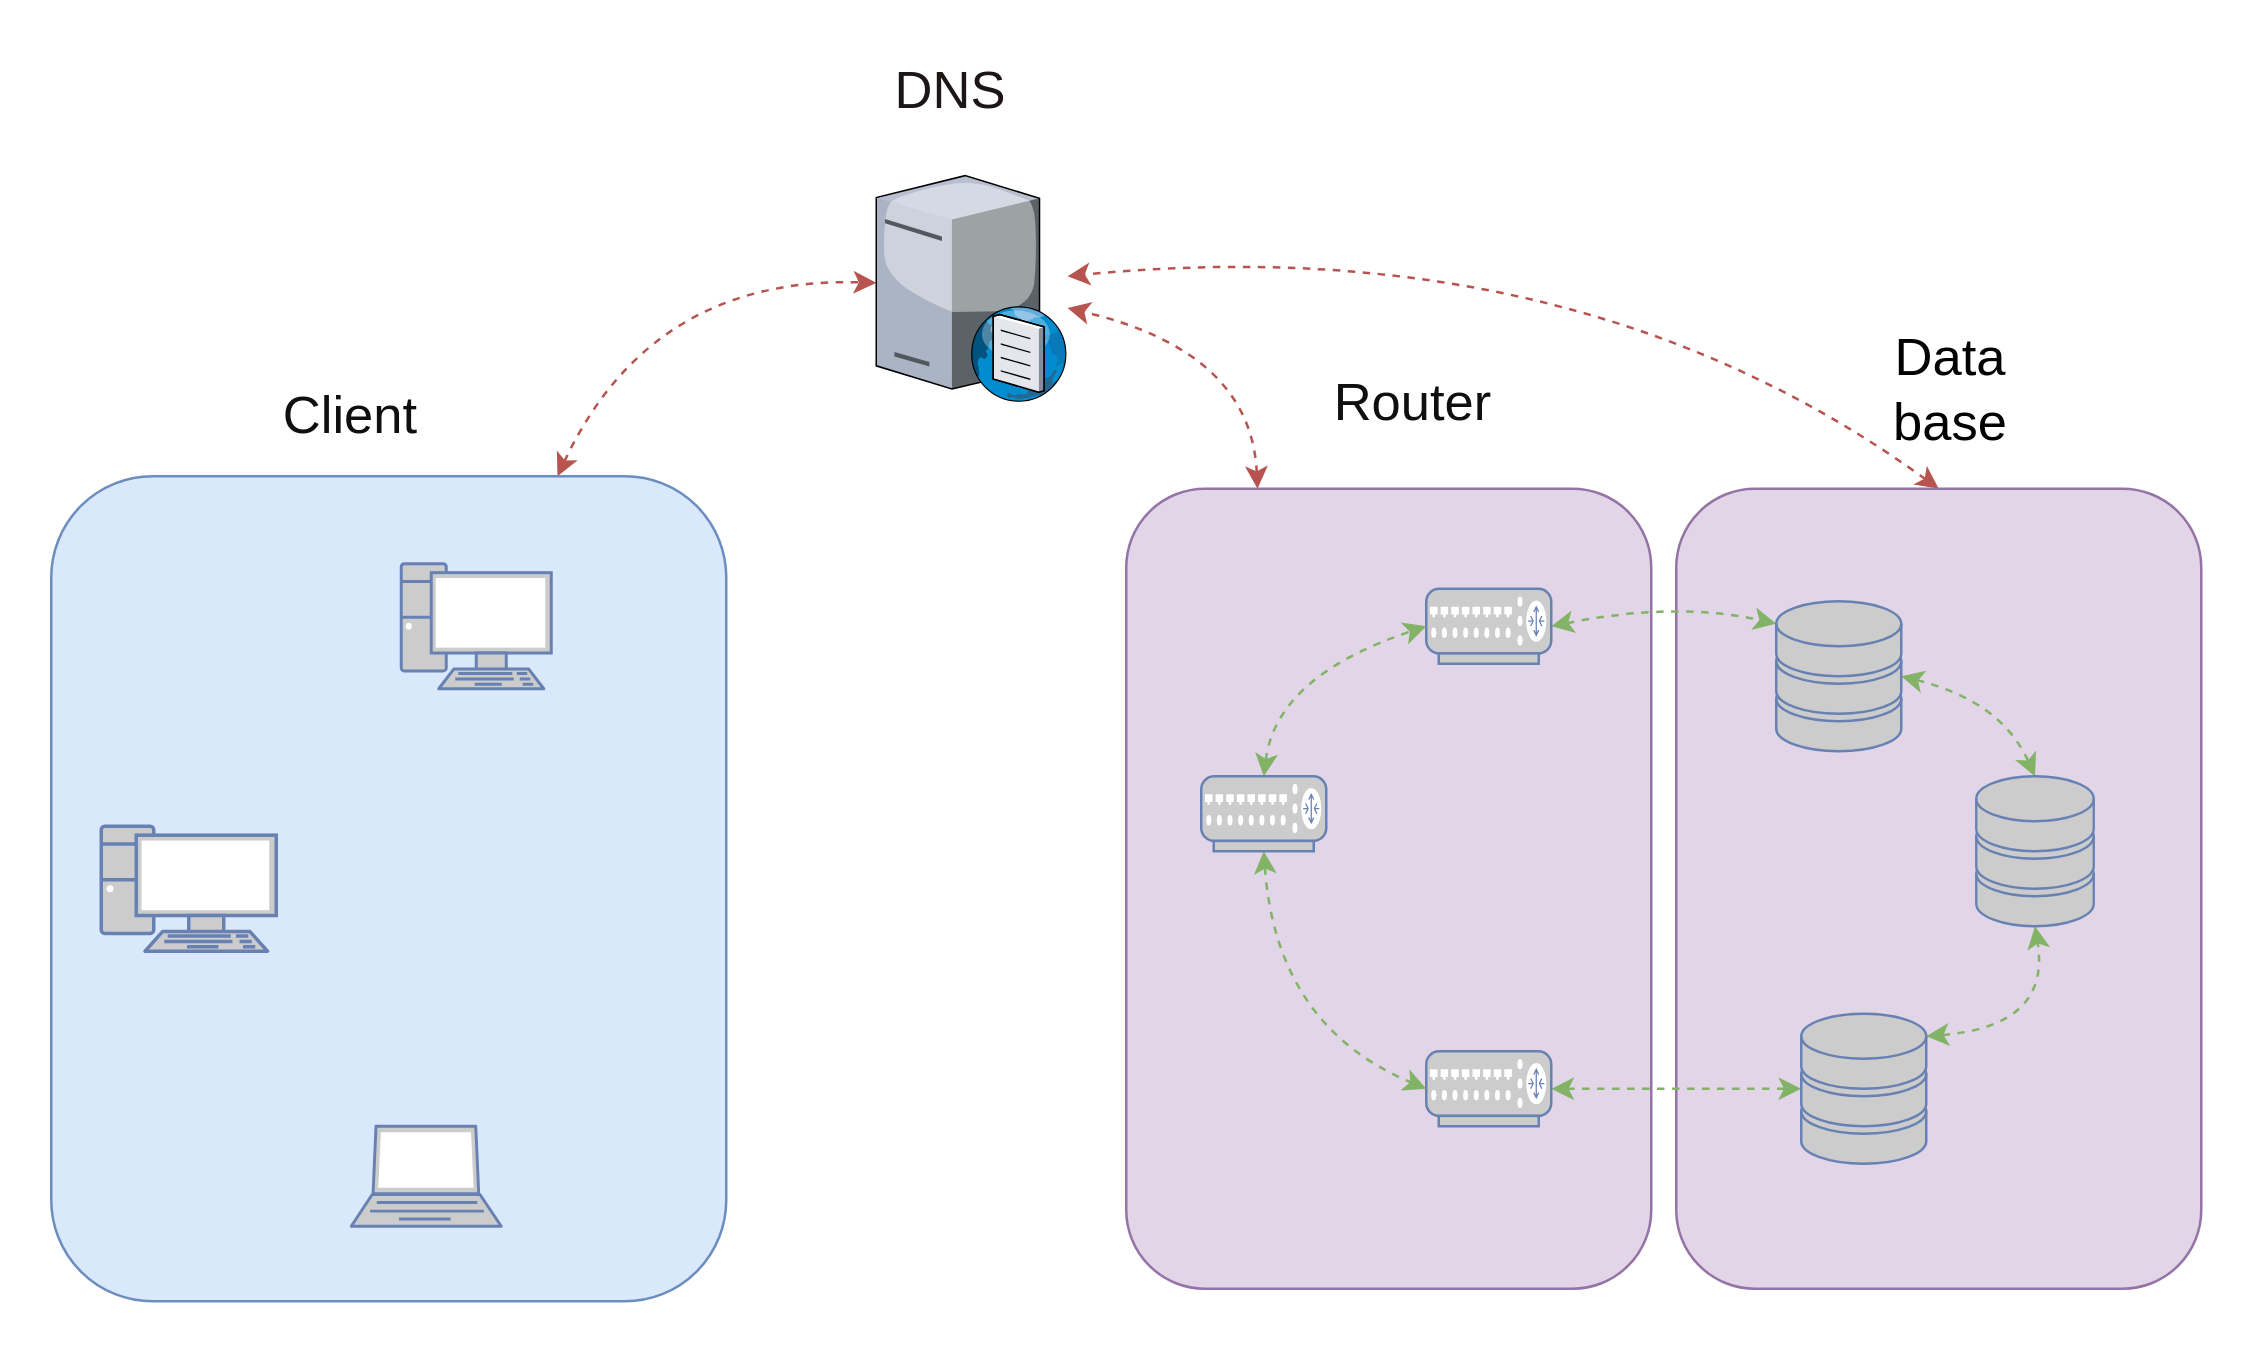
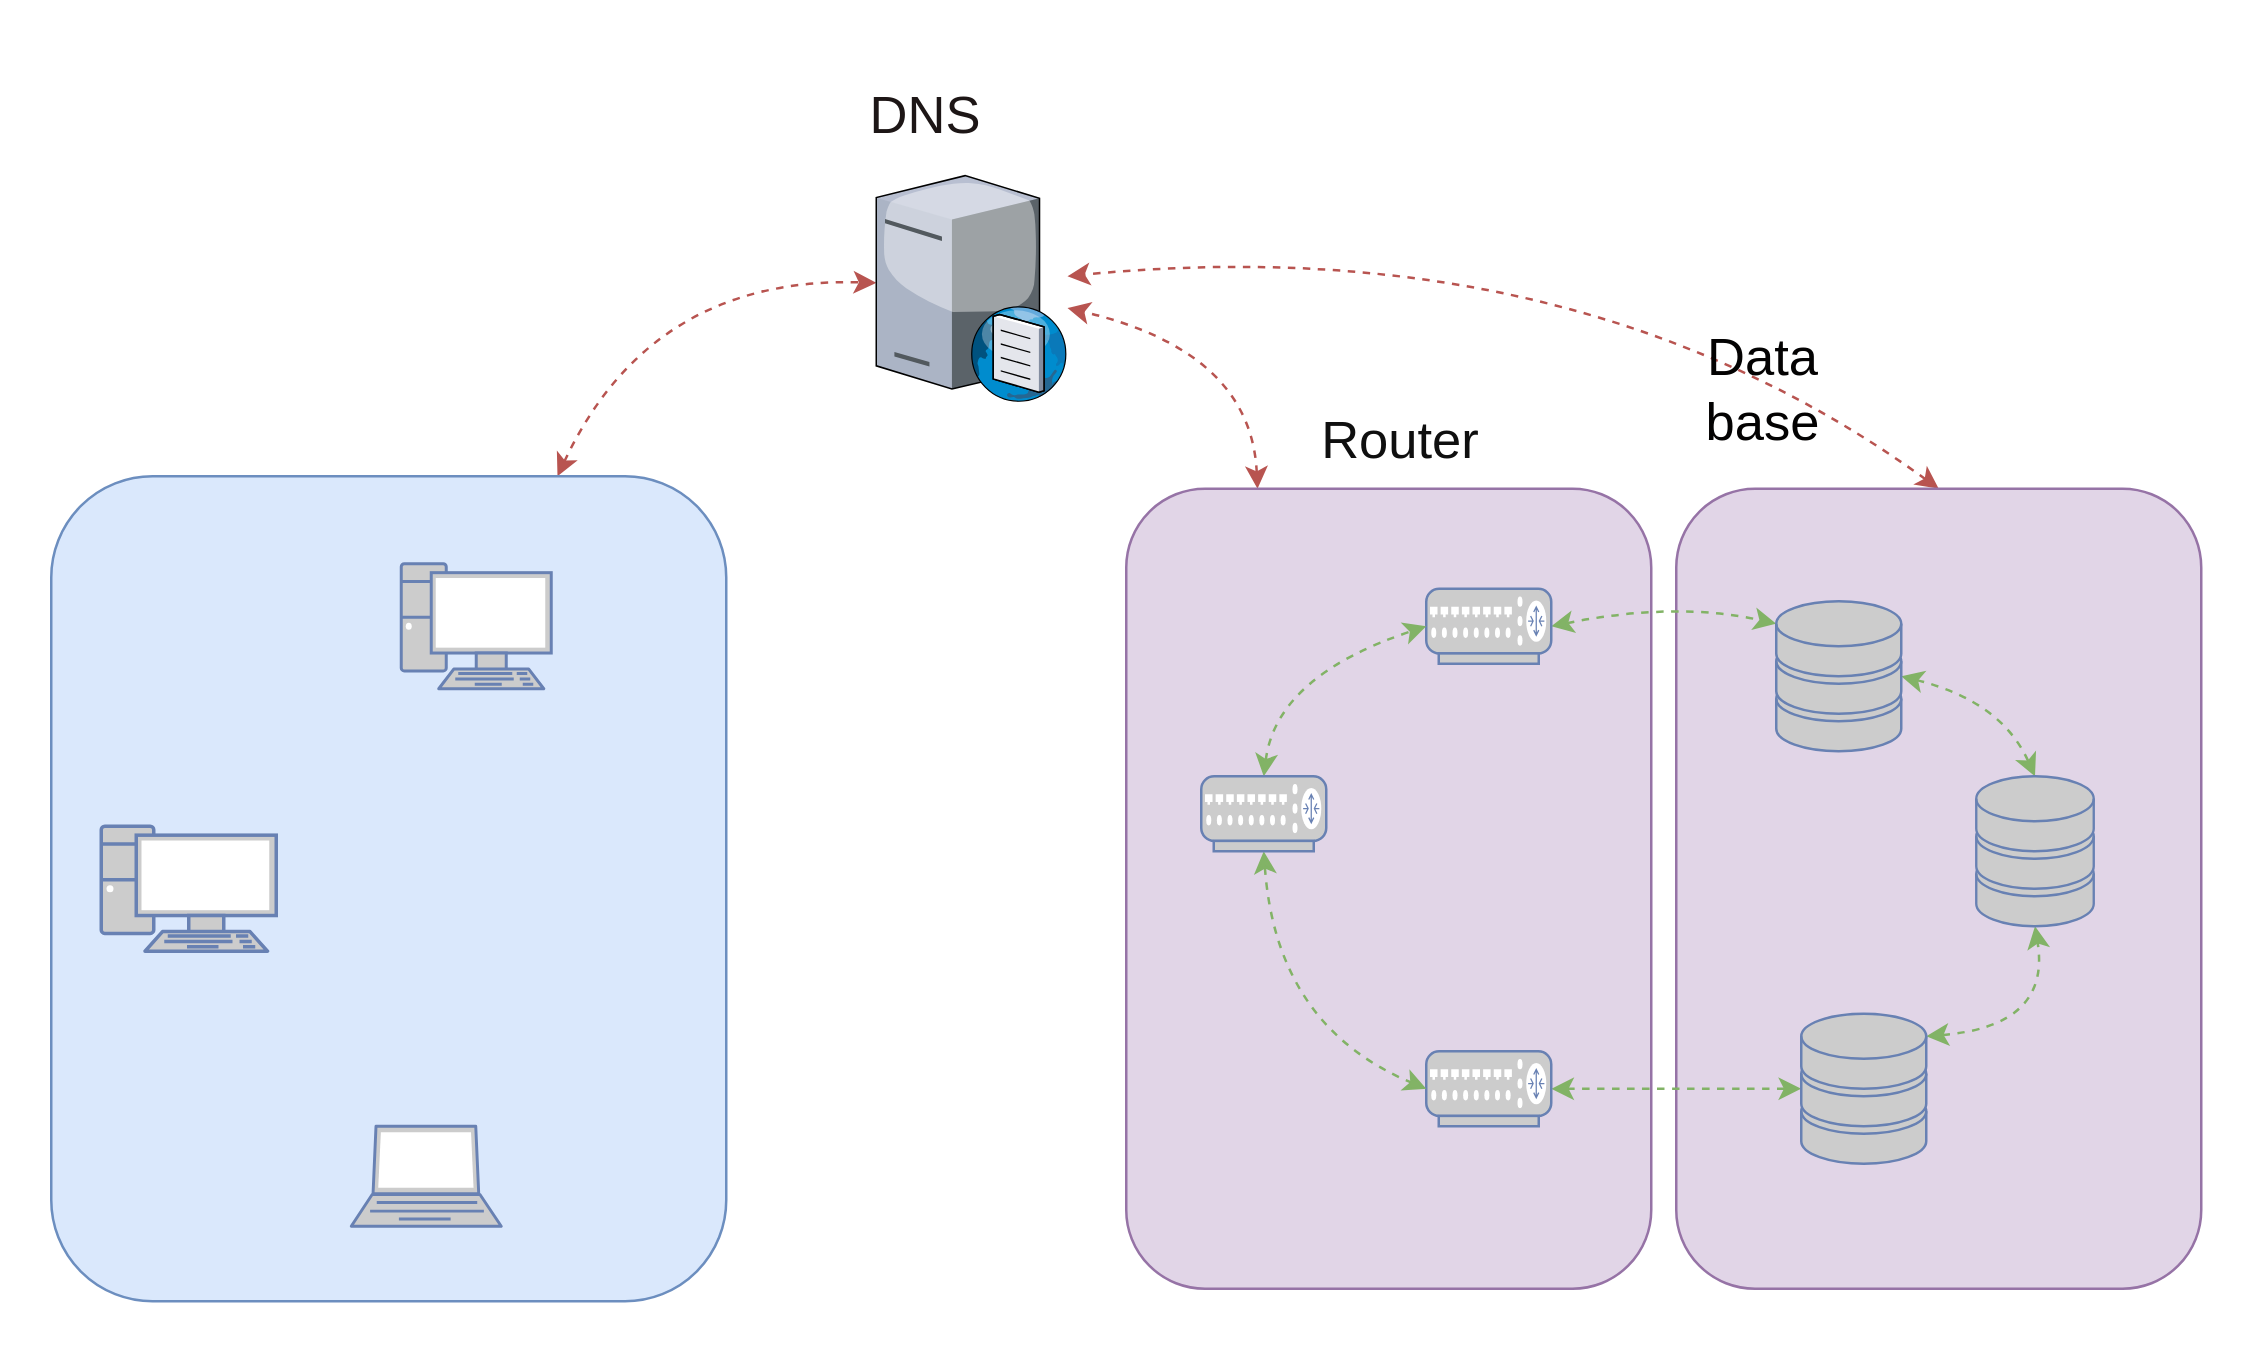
node "DNS": moved (951, 89) -> (926, 114)
node "Data base": moved (1951, 389) -> (1764, 389)
node "Router": moved (1414, 401) -> (1401, 439)
node "Client": removed
